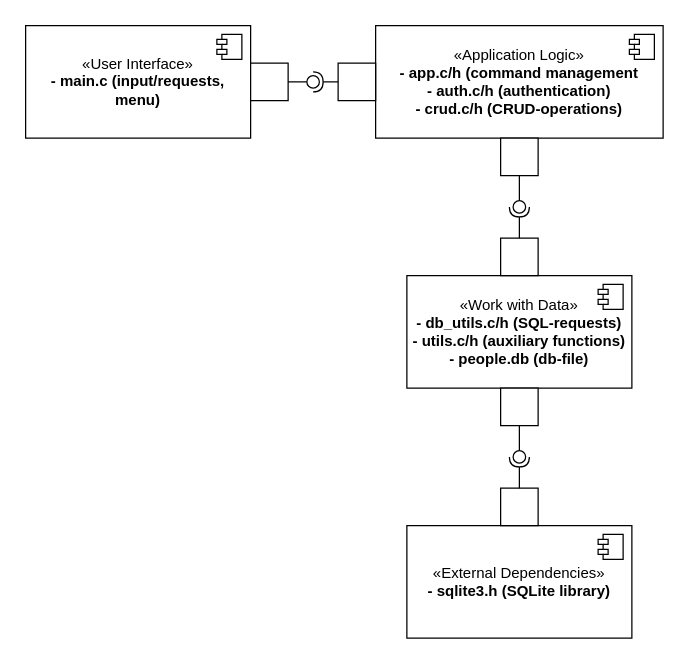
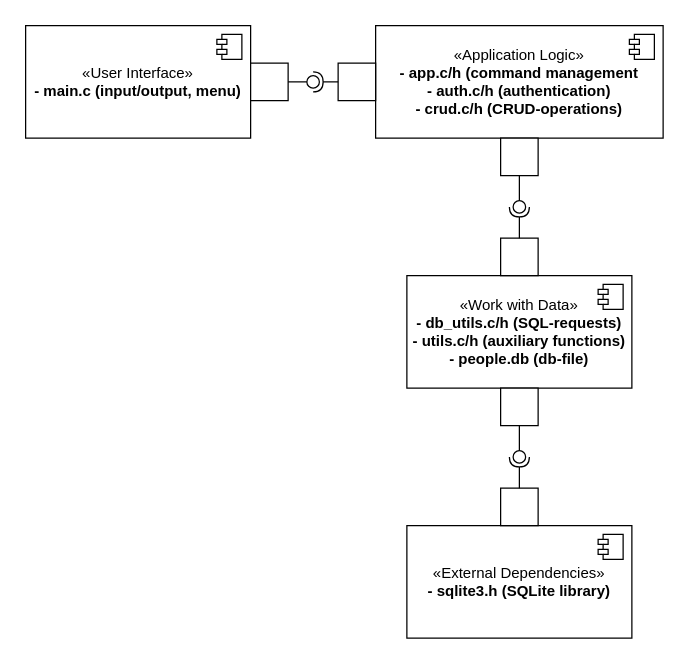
node "«User Interface» - main.c (input/requests, menu)": label "«User Interface» - main.c (input/requests, menu)" -> "«User Interface» - main.c (input/output, menu)"
